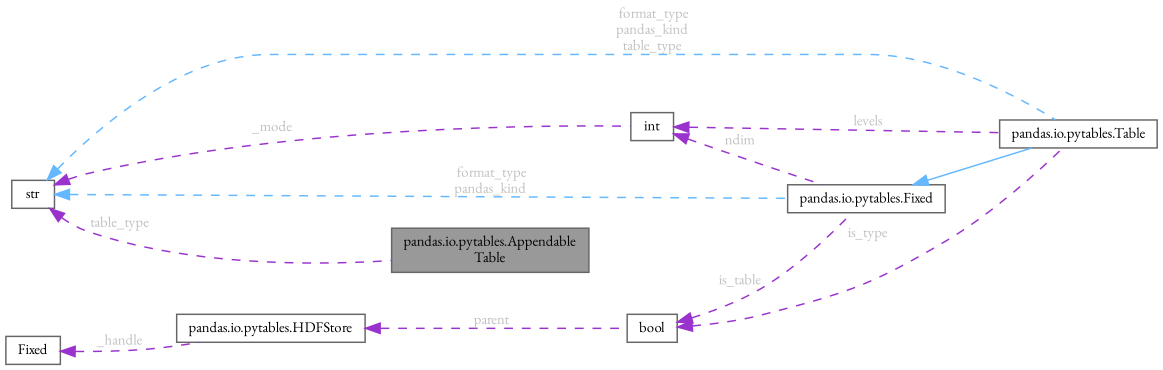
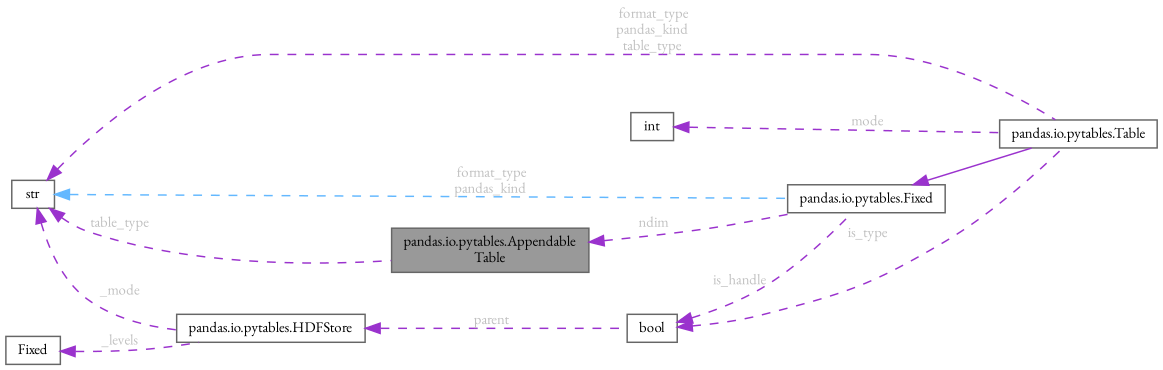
edge "pandas.io.pytables.Table" -> "str": color steelblue1 -> darkorchid3
edge "pandas.io.pytables.Table" -> "int": label " levels" -> " mode"
edge "int" -> "str": now "pandas.io.pytables.HDFStore" -> "str"
edge "pandas.io.pytables.Fixed" -> "int": now "pandas.io.pytables.Fixed" -> "pandas.io.pytables.Appendable Table"
edge "pandas.io.pytables.Table" -> "pandas.io.pytables.Fixed": color steelblue1 -> darkorchid3
edge "pandas.io.pytables.Fixed" -> "bool": label " is_table" -> " is_handle"
edge "pandas.io.pytables.HDFStore" -> "Fixed": label " _handle" -> " _levels"
